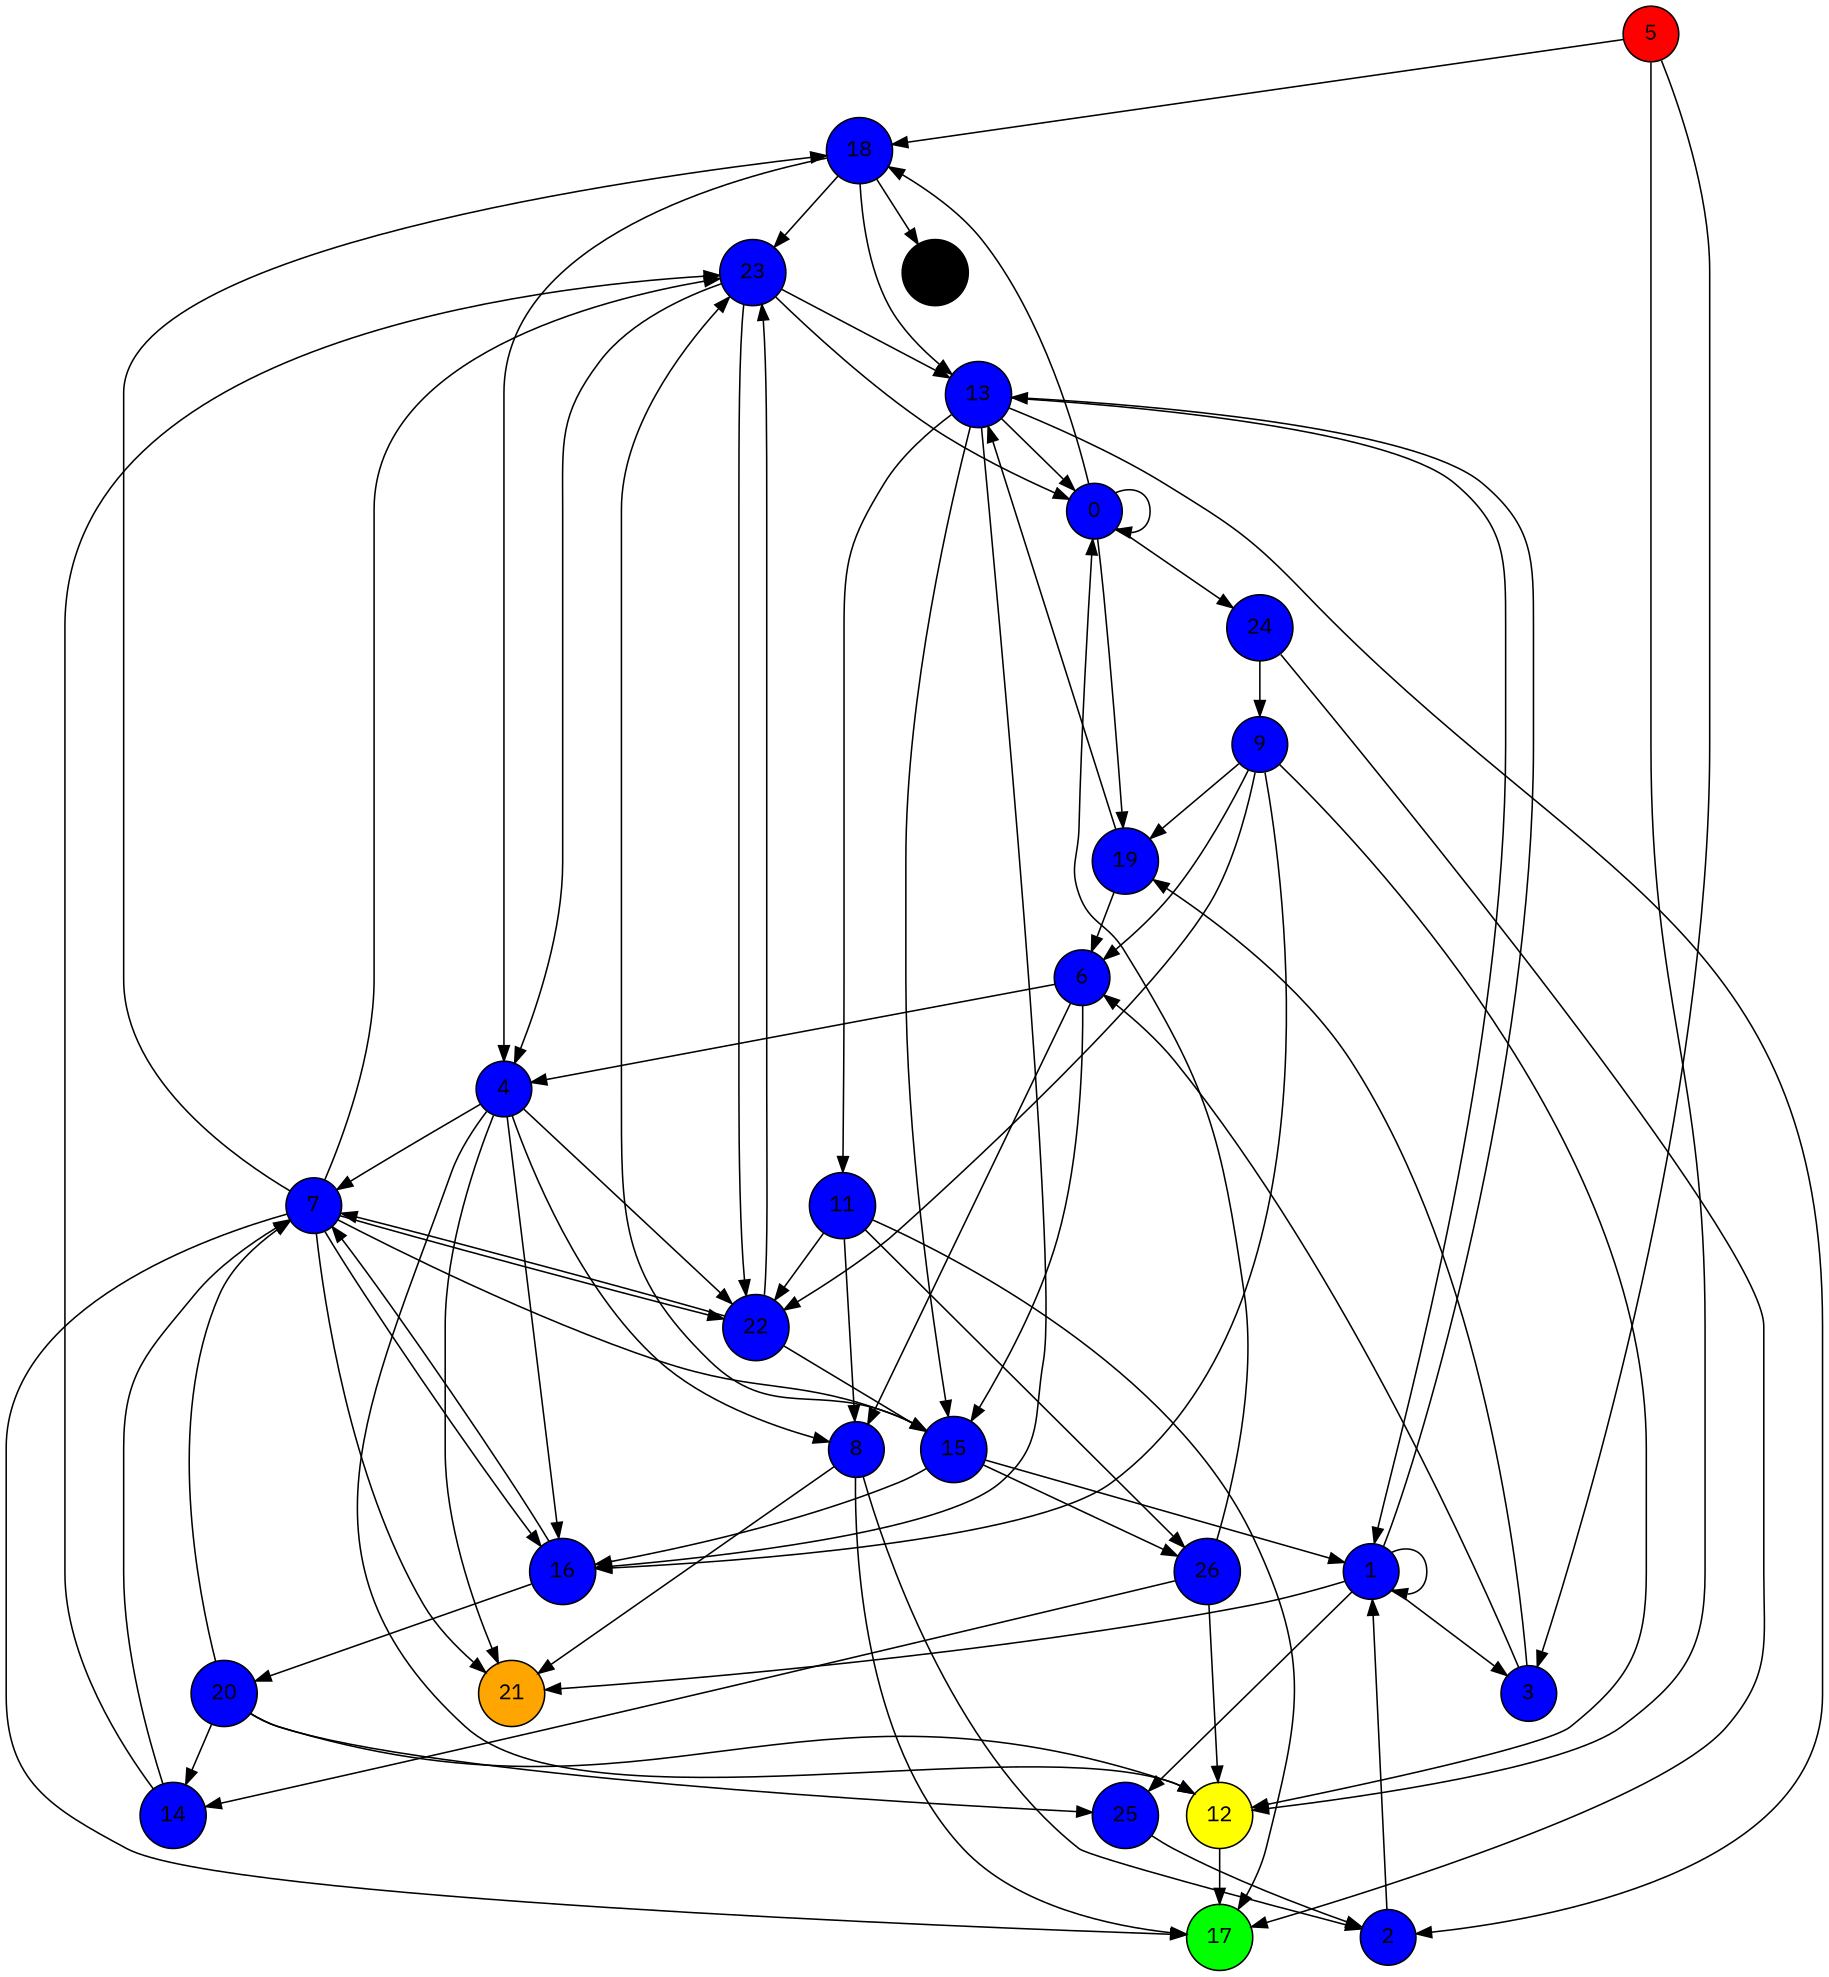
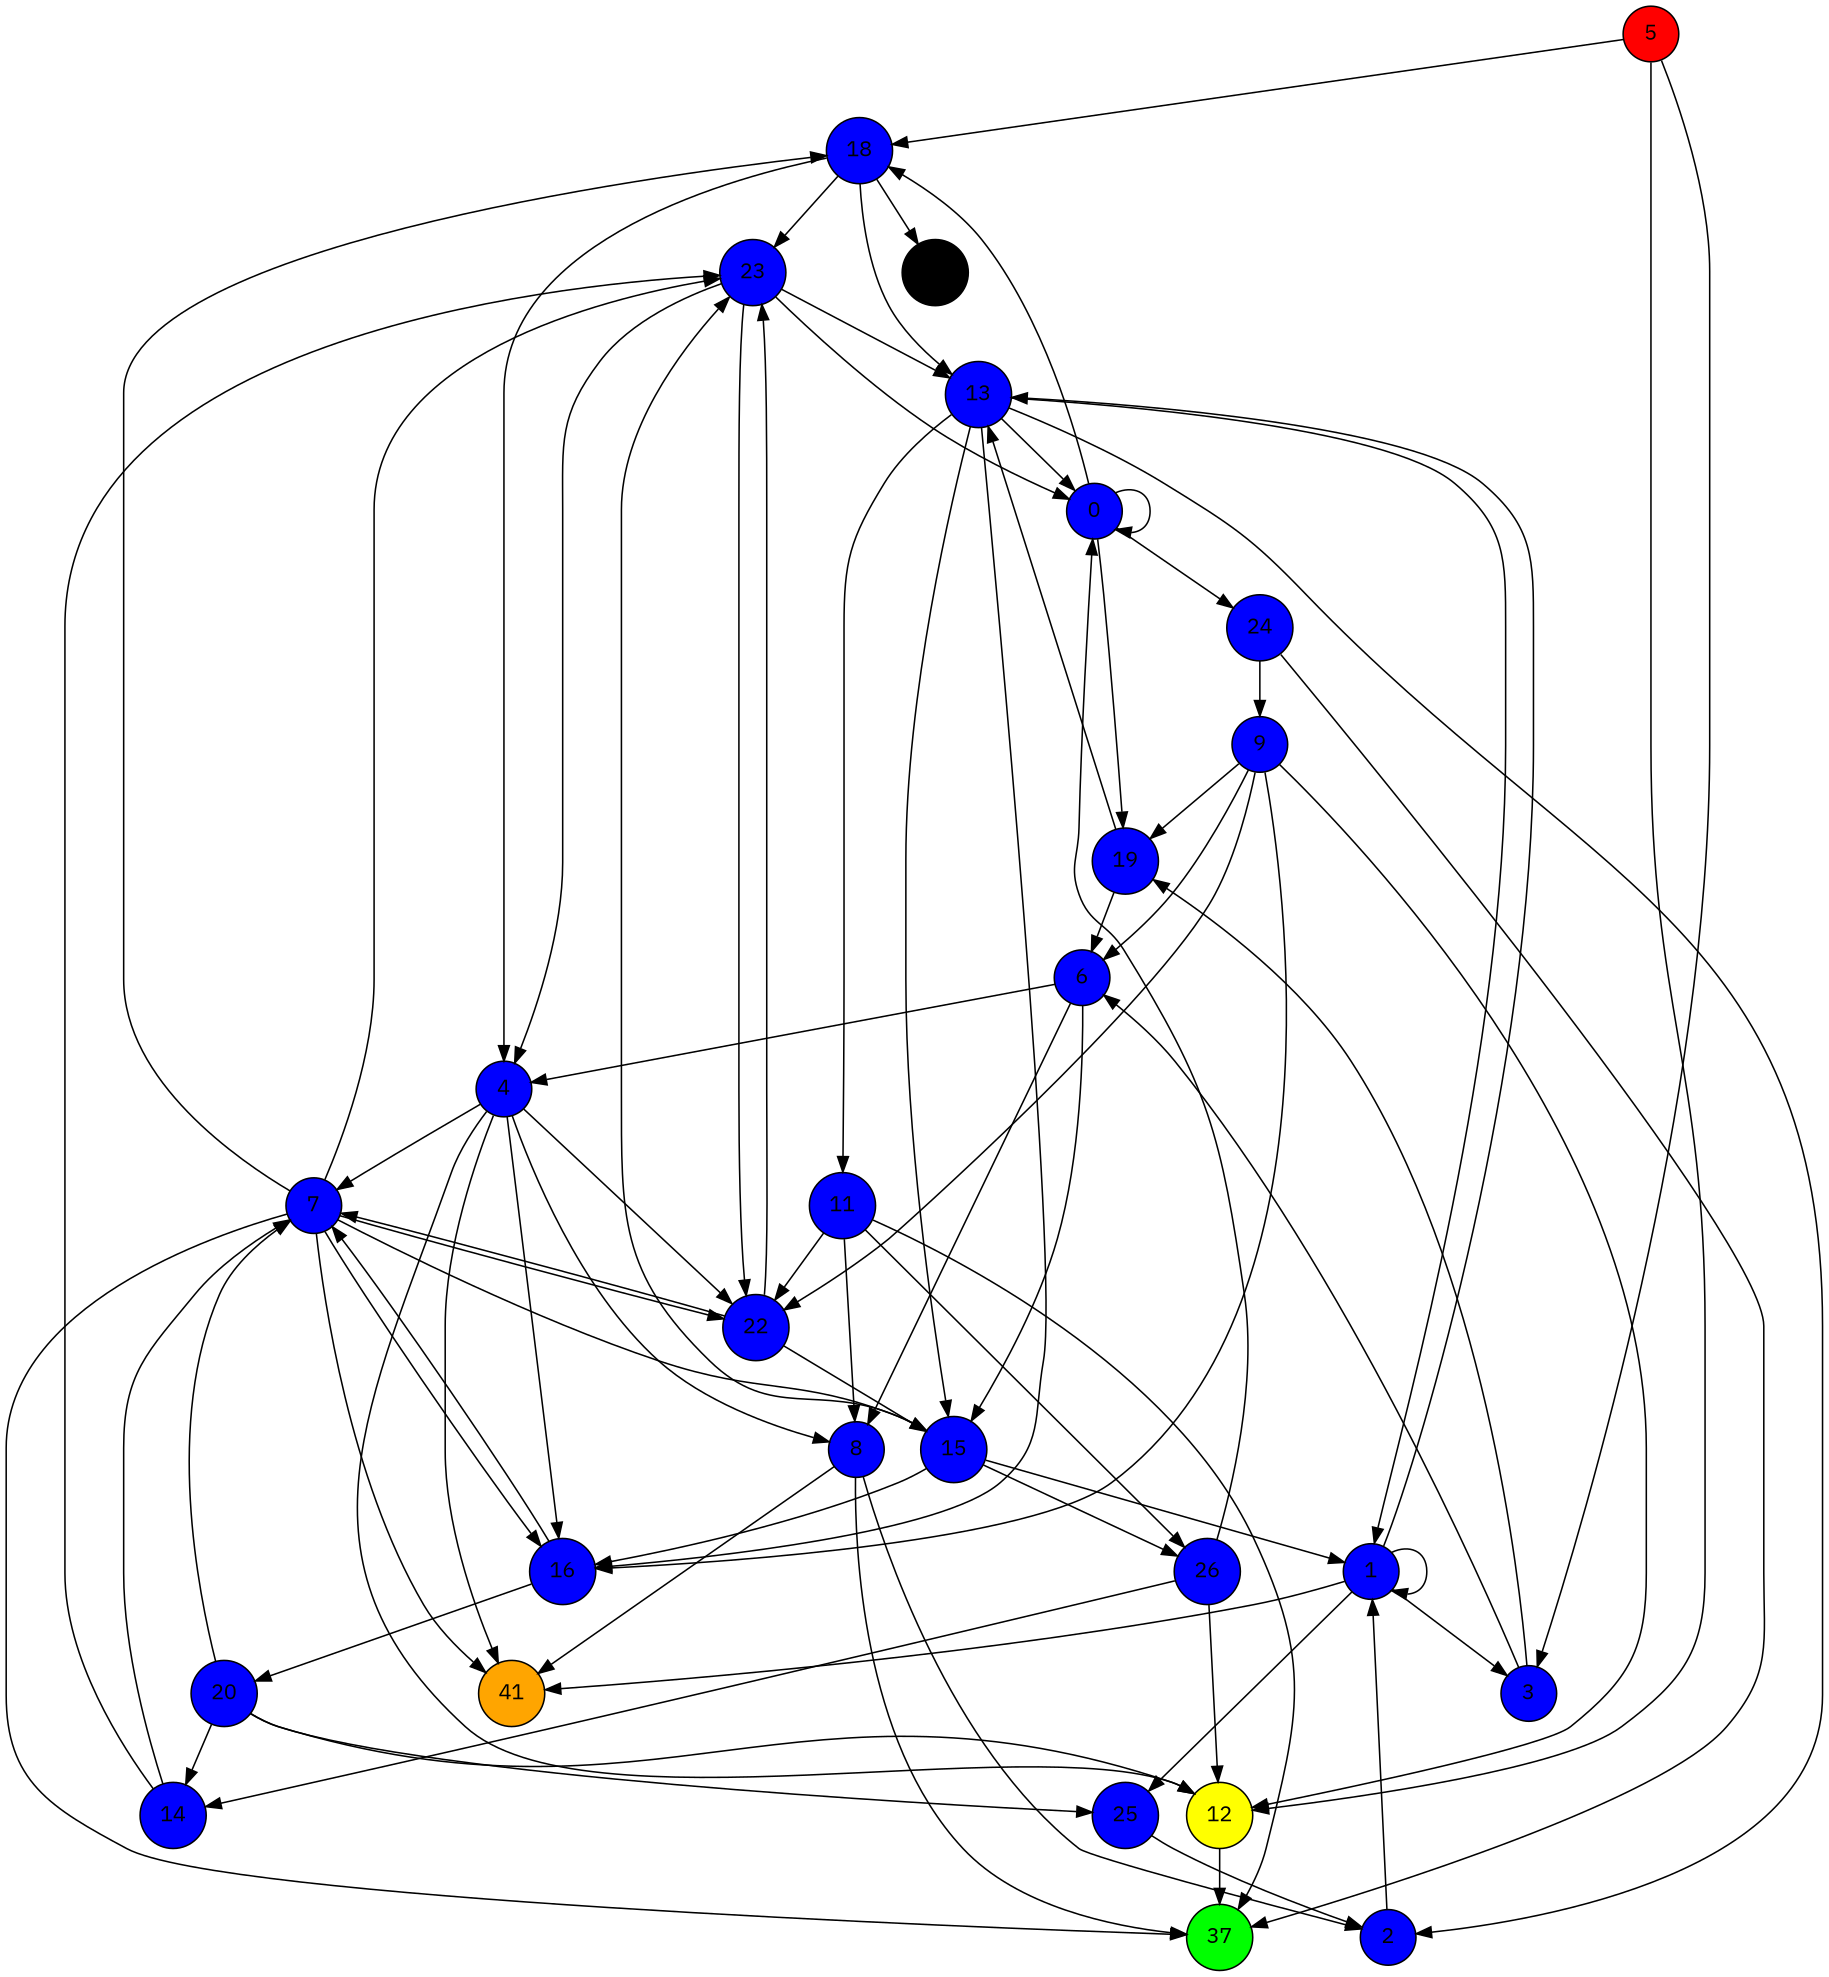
node "21": label "21" -> "41"
node "17": label "17" -> "37"
